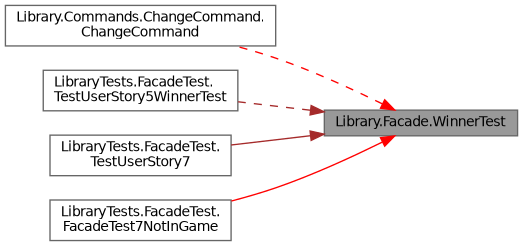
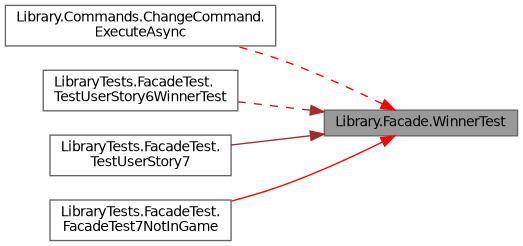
node "Library.Commands.ChangeCommand. ChangeCommand": label "Library.Commands.ChangeCommand. ChangeCommand" -> "Library.Commands.ChangeCommand. ExecuteAsync"
node "LibraryTests.FacadeTest. TestUserStory5WinnerTest": label "LibraryTests.FacadeTest. TestUserStory5WinnerTest" -> "LibraryTests.FacadeTest. TestUserStory6WinnerTest"
